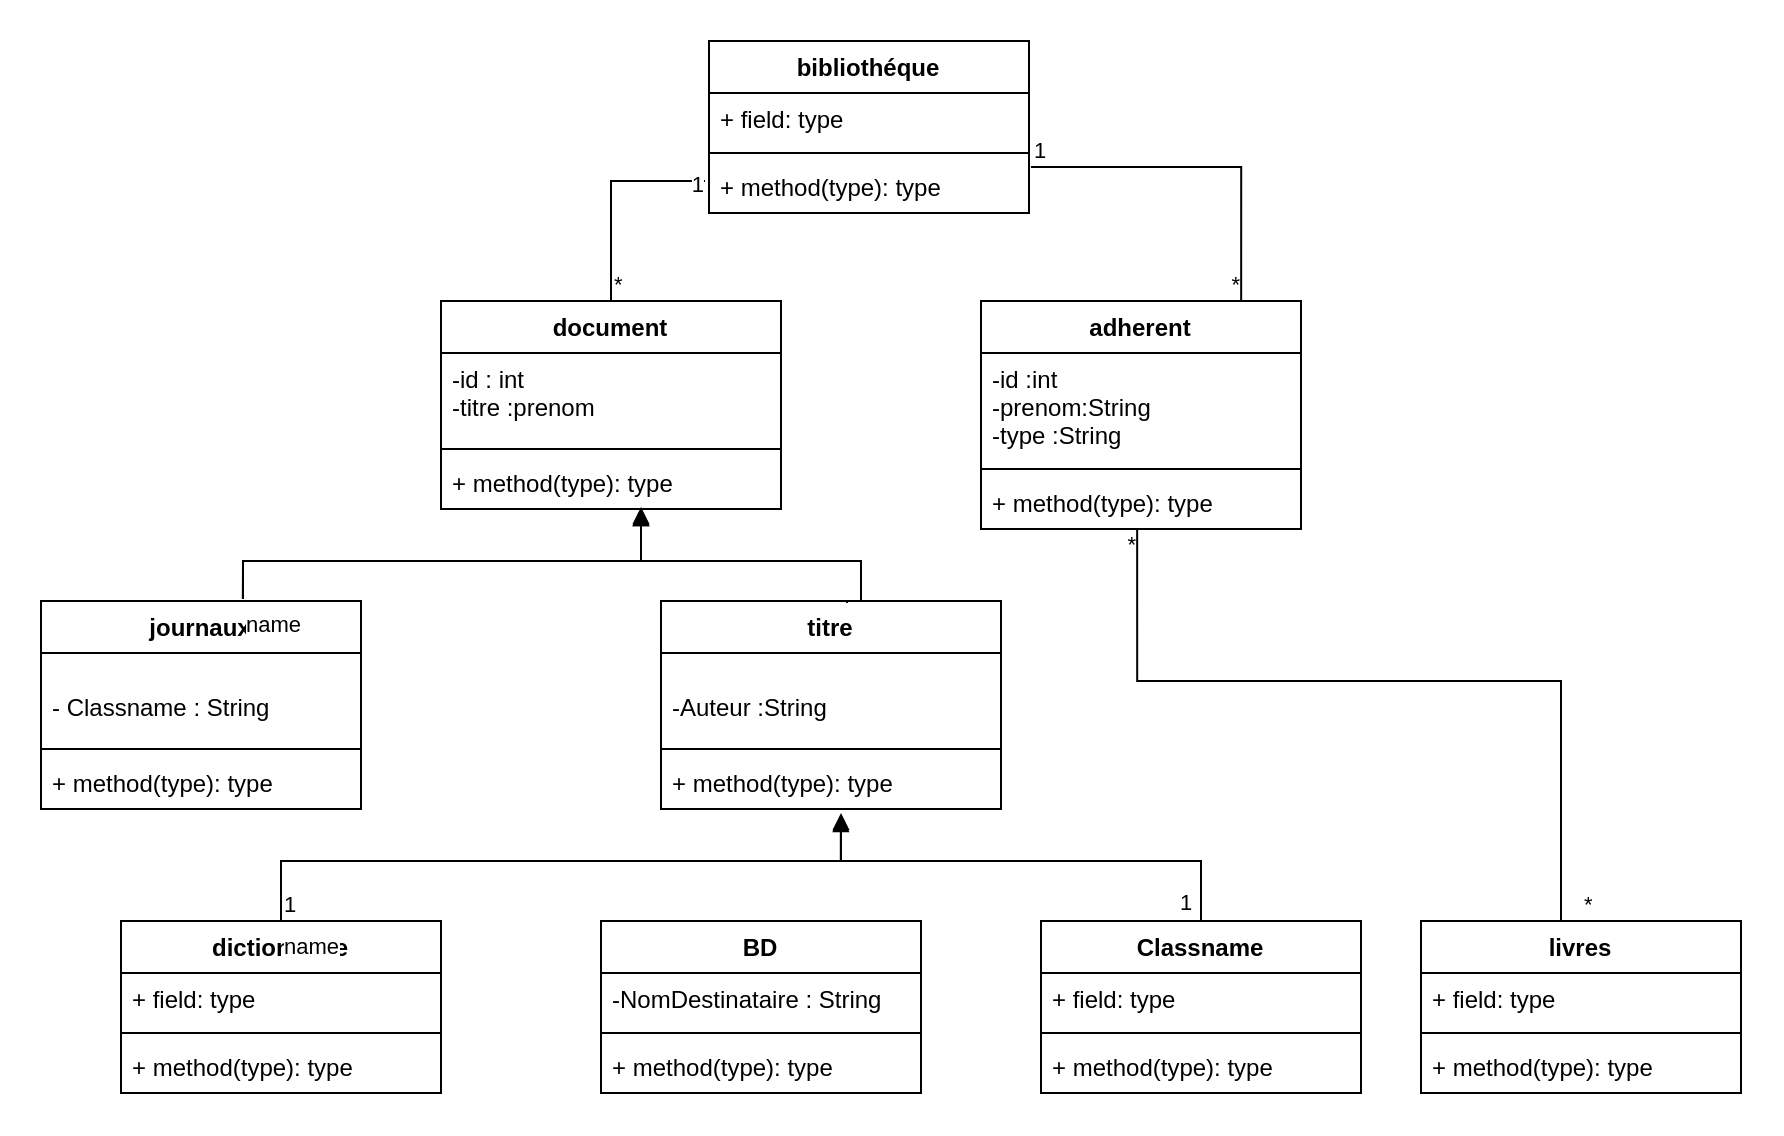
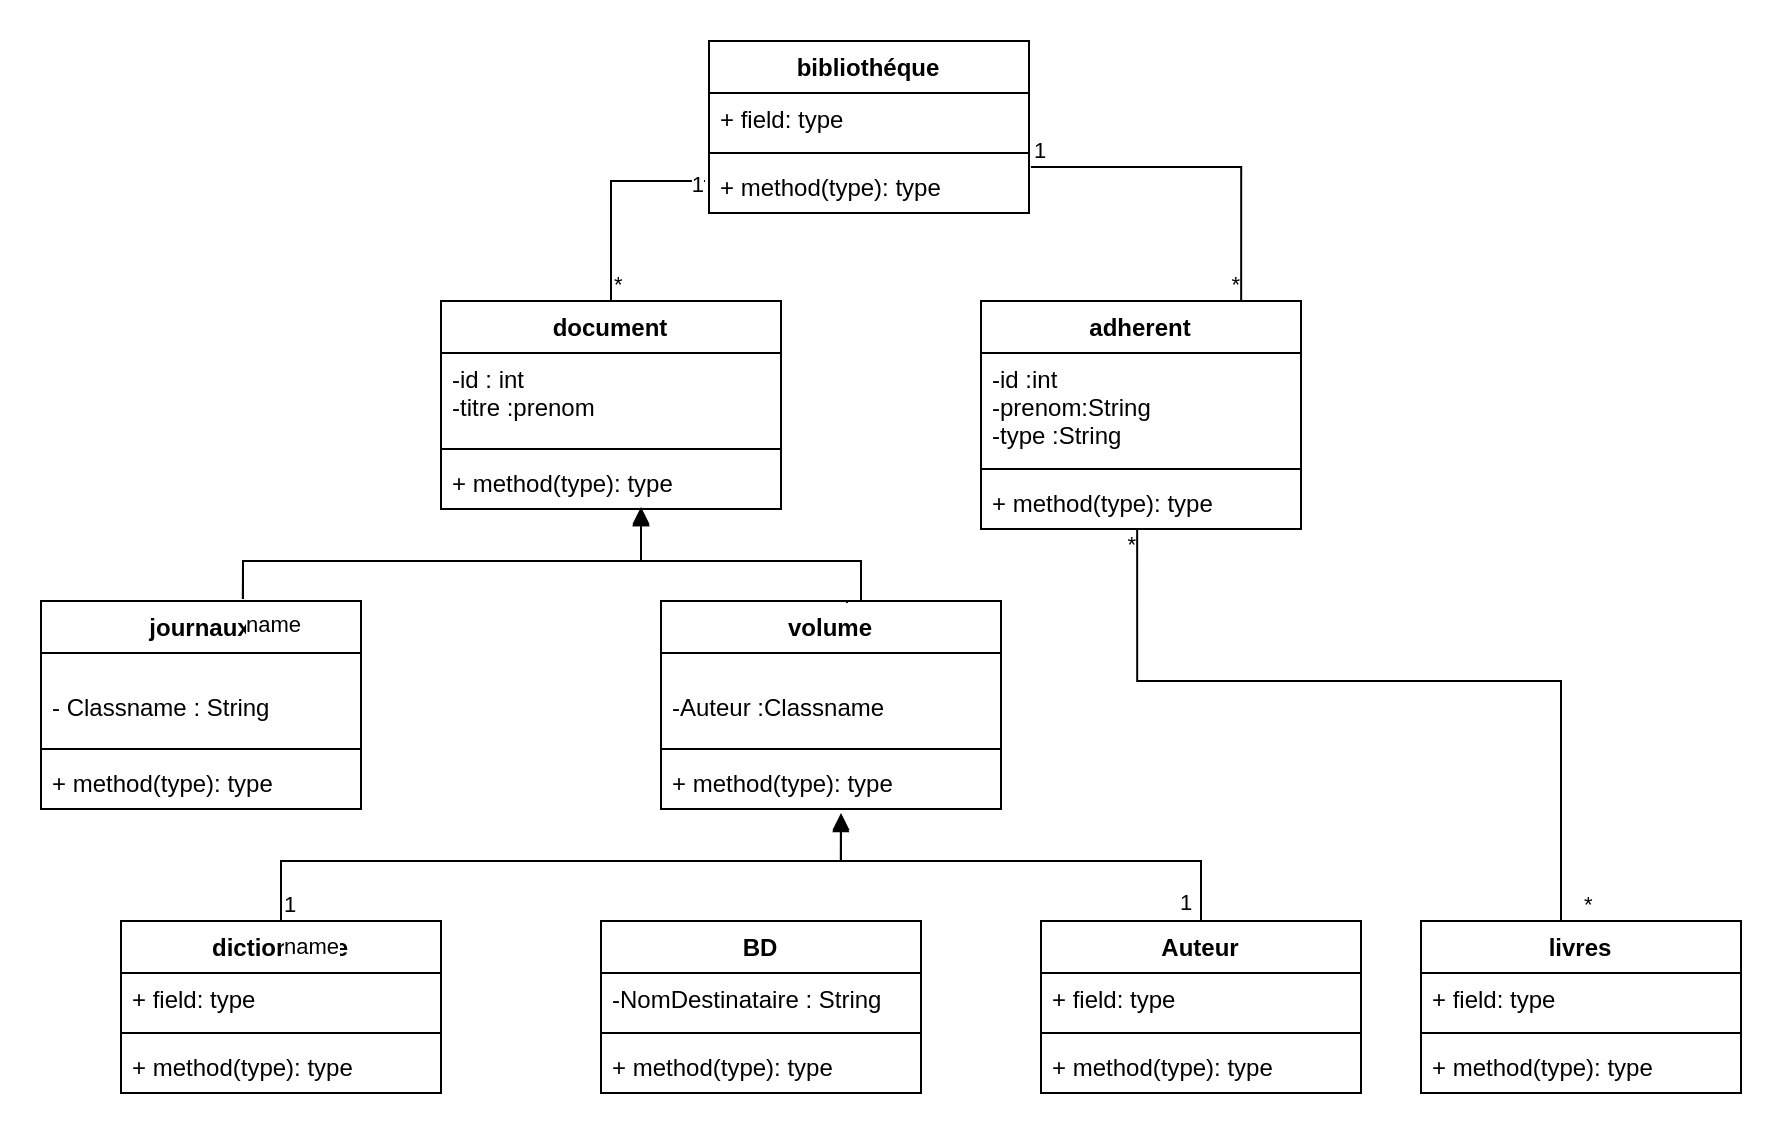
node "titre": label "titre" -> "volume"
node "-Auteur :String": label "-Auteur :String" -> "-Auteur :Classname"
node "Classname": label "Classname" -> "Auteur"
